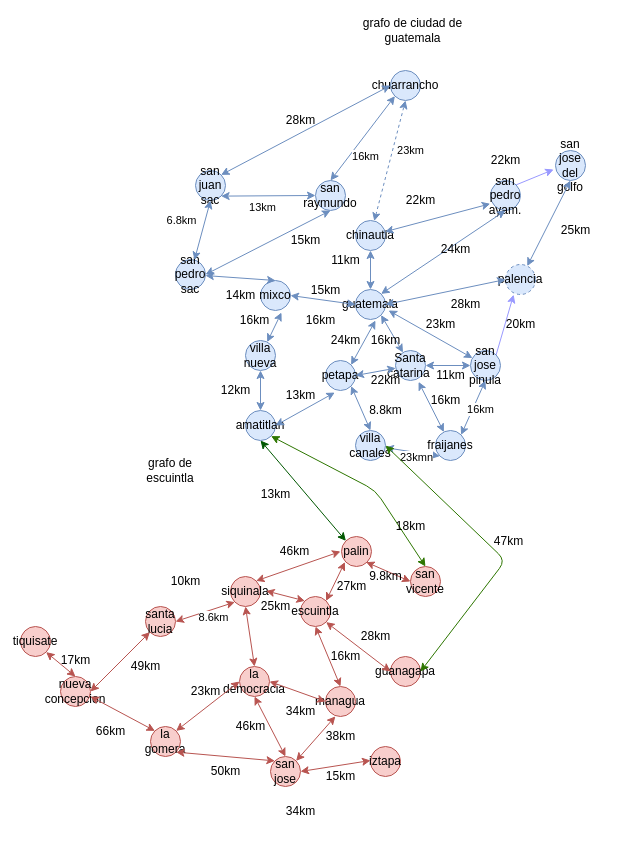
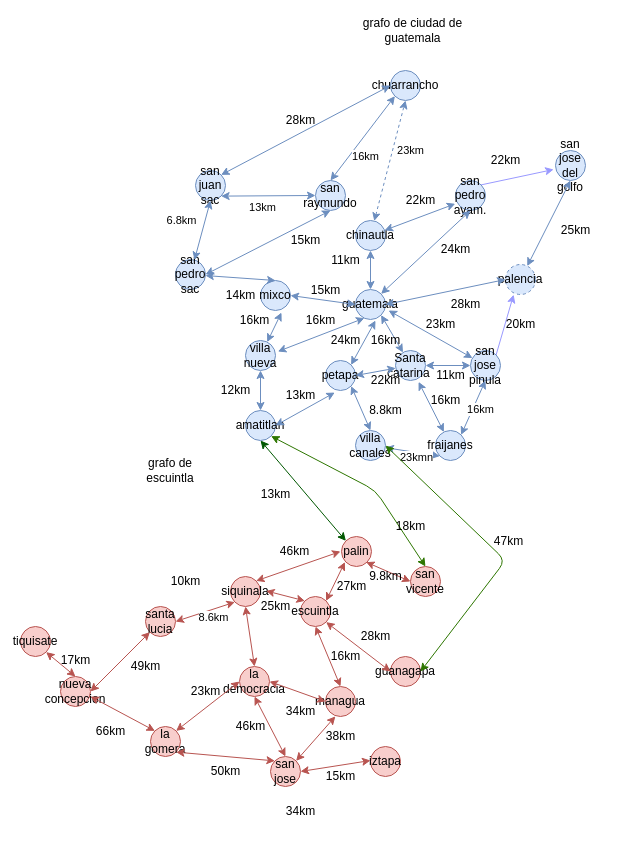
node "san pedro ayam.": moved (506, 196) -> (471, 196)
edge "guatemala" -- "villa nueva": added
